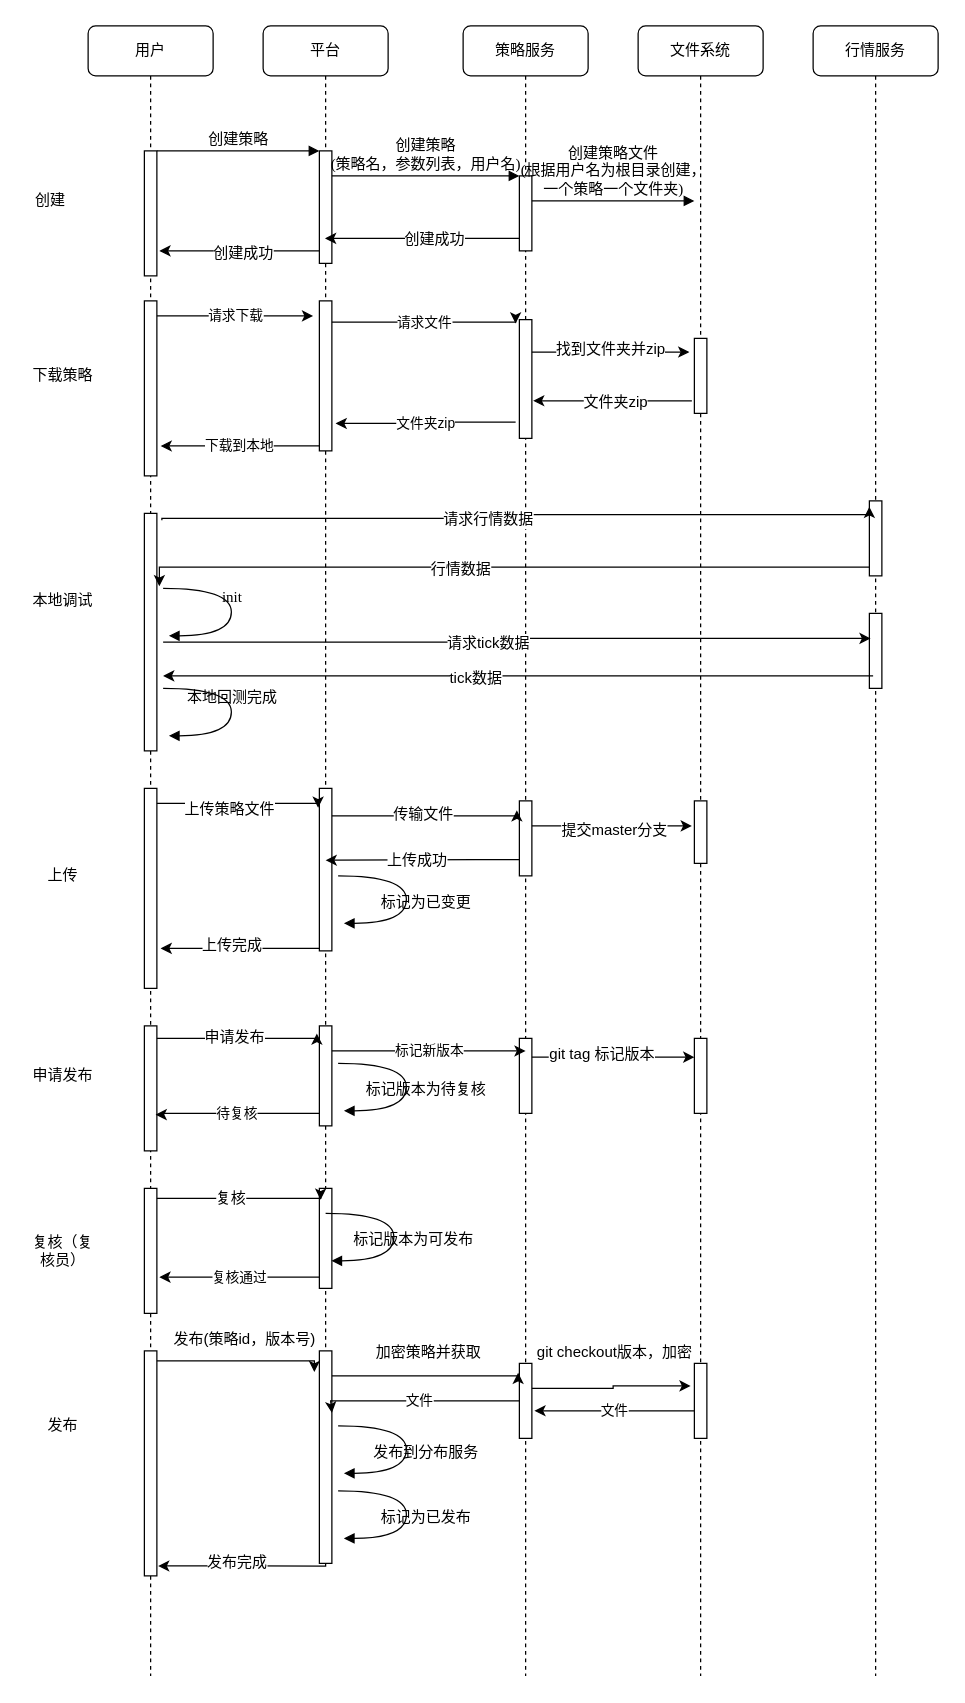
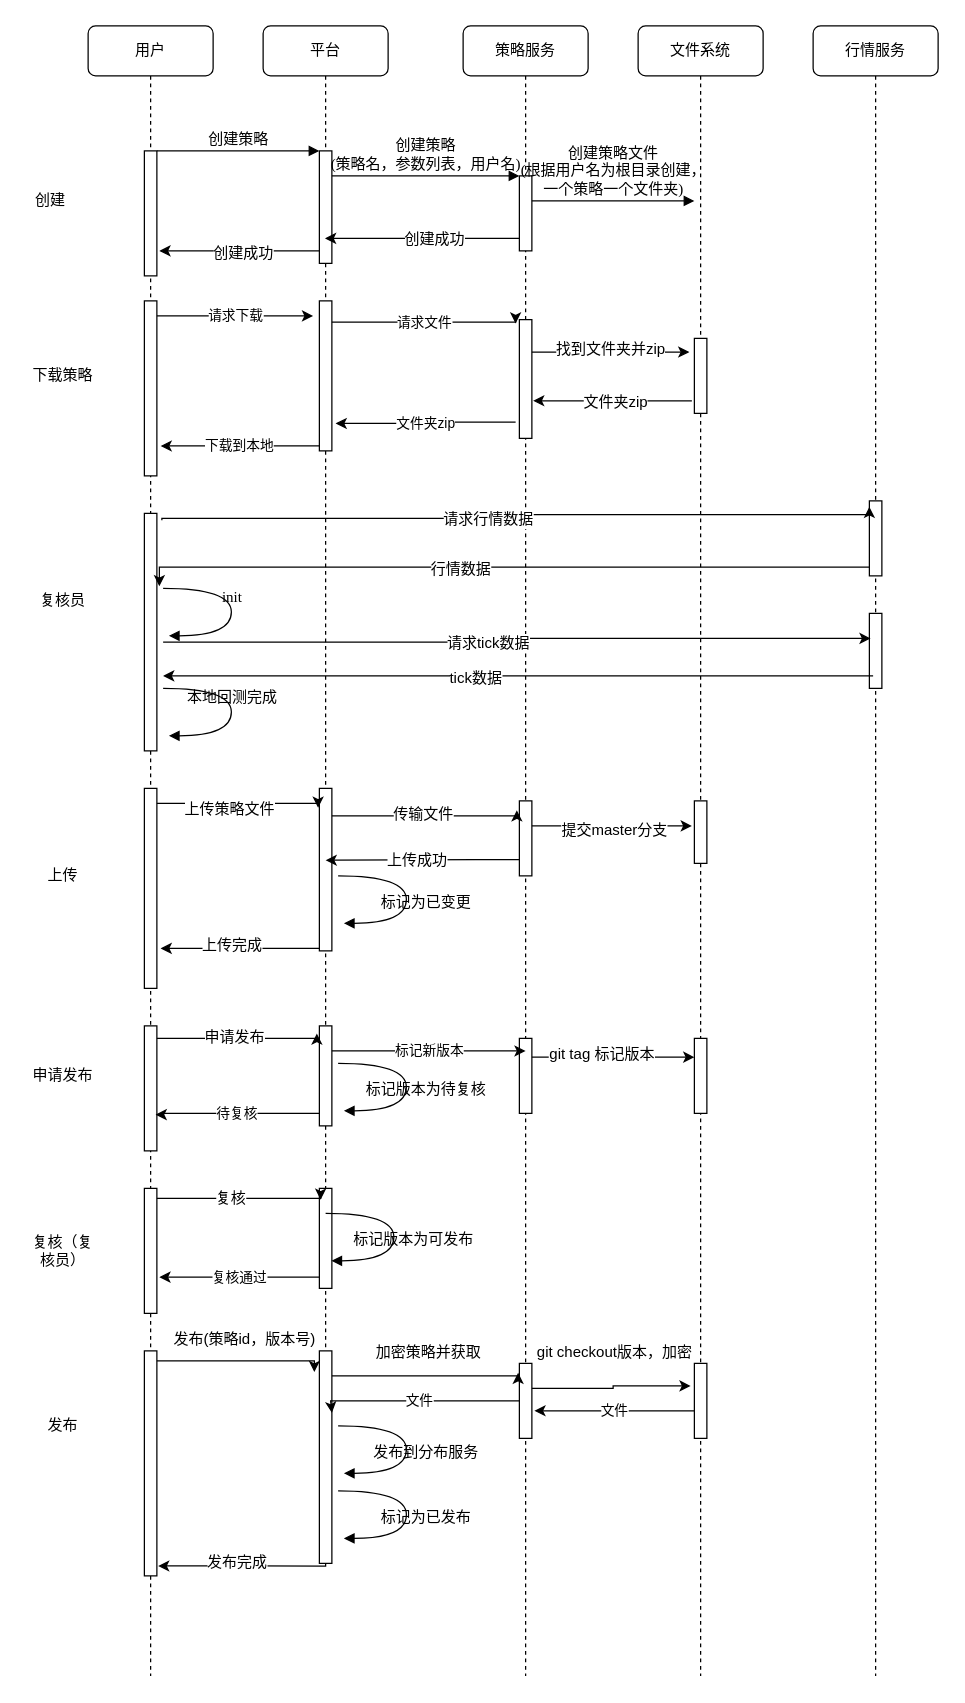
node "本地调试": label "本地调试" -> "复核员"
